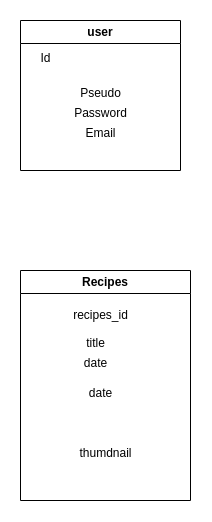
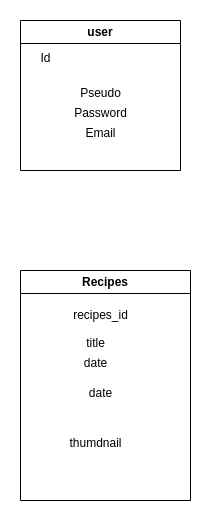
node "thumdnail": moved (106, 454) -> (96, 444)
